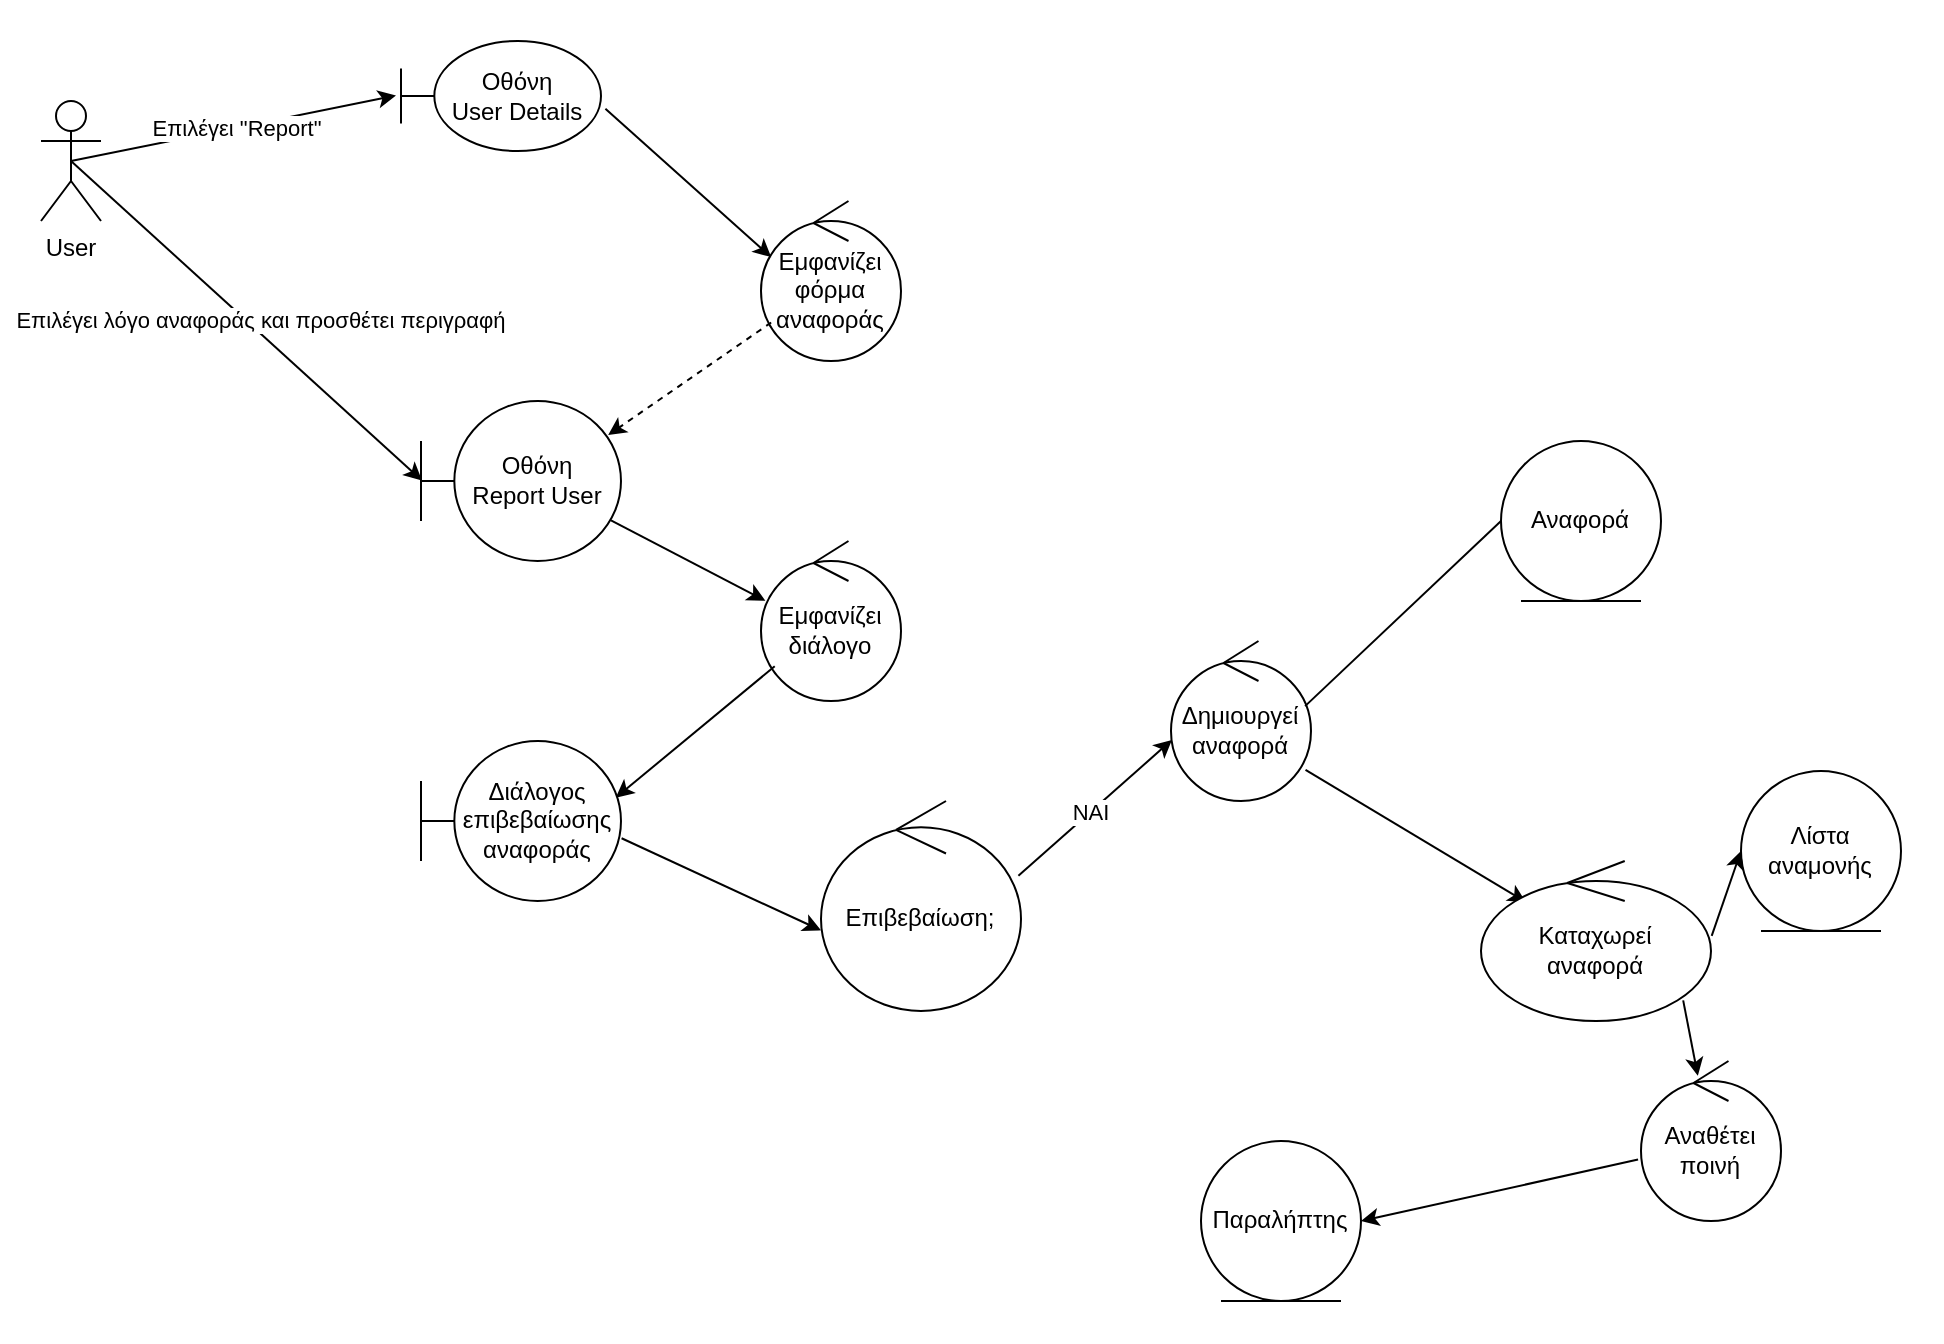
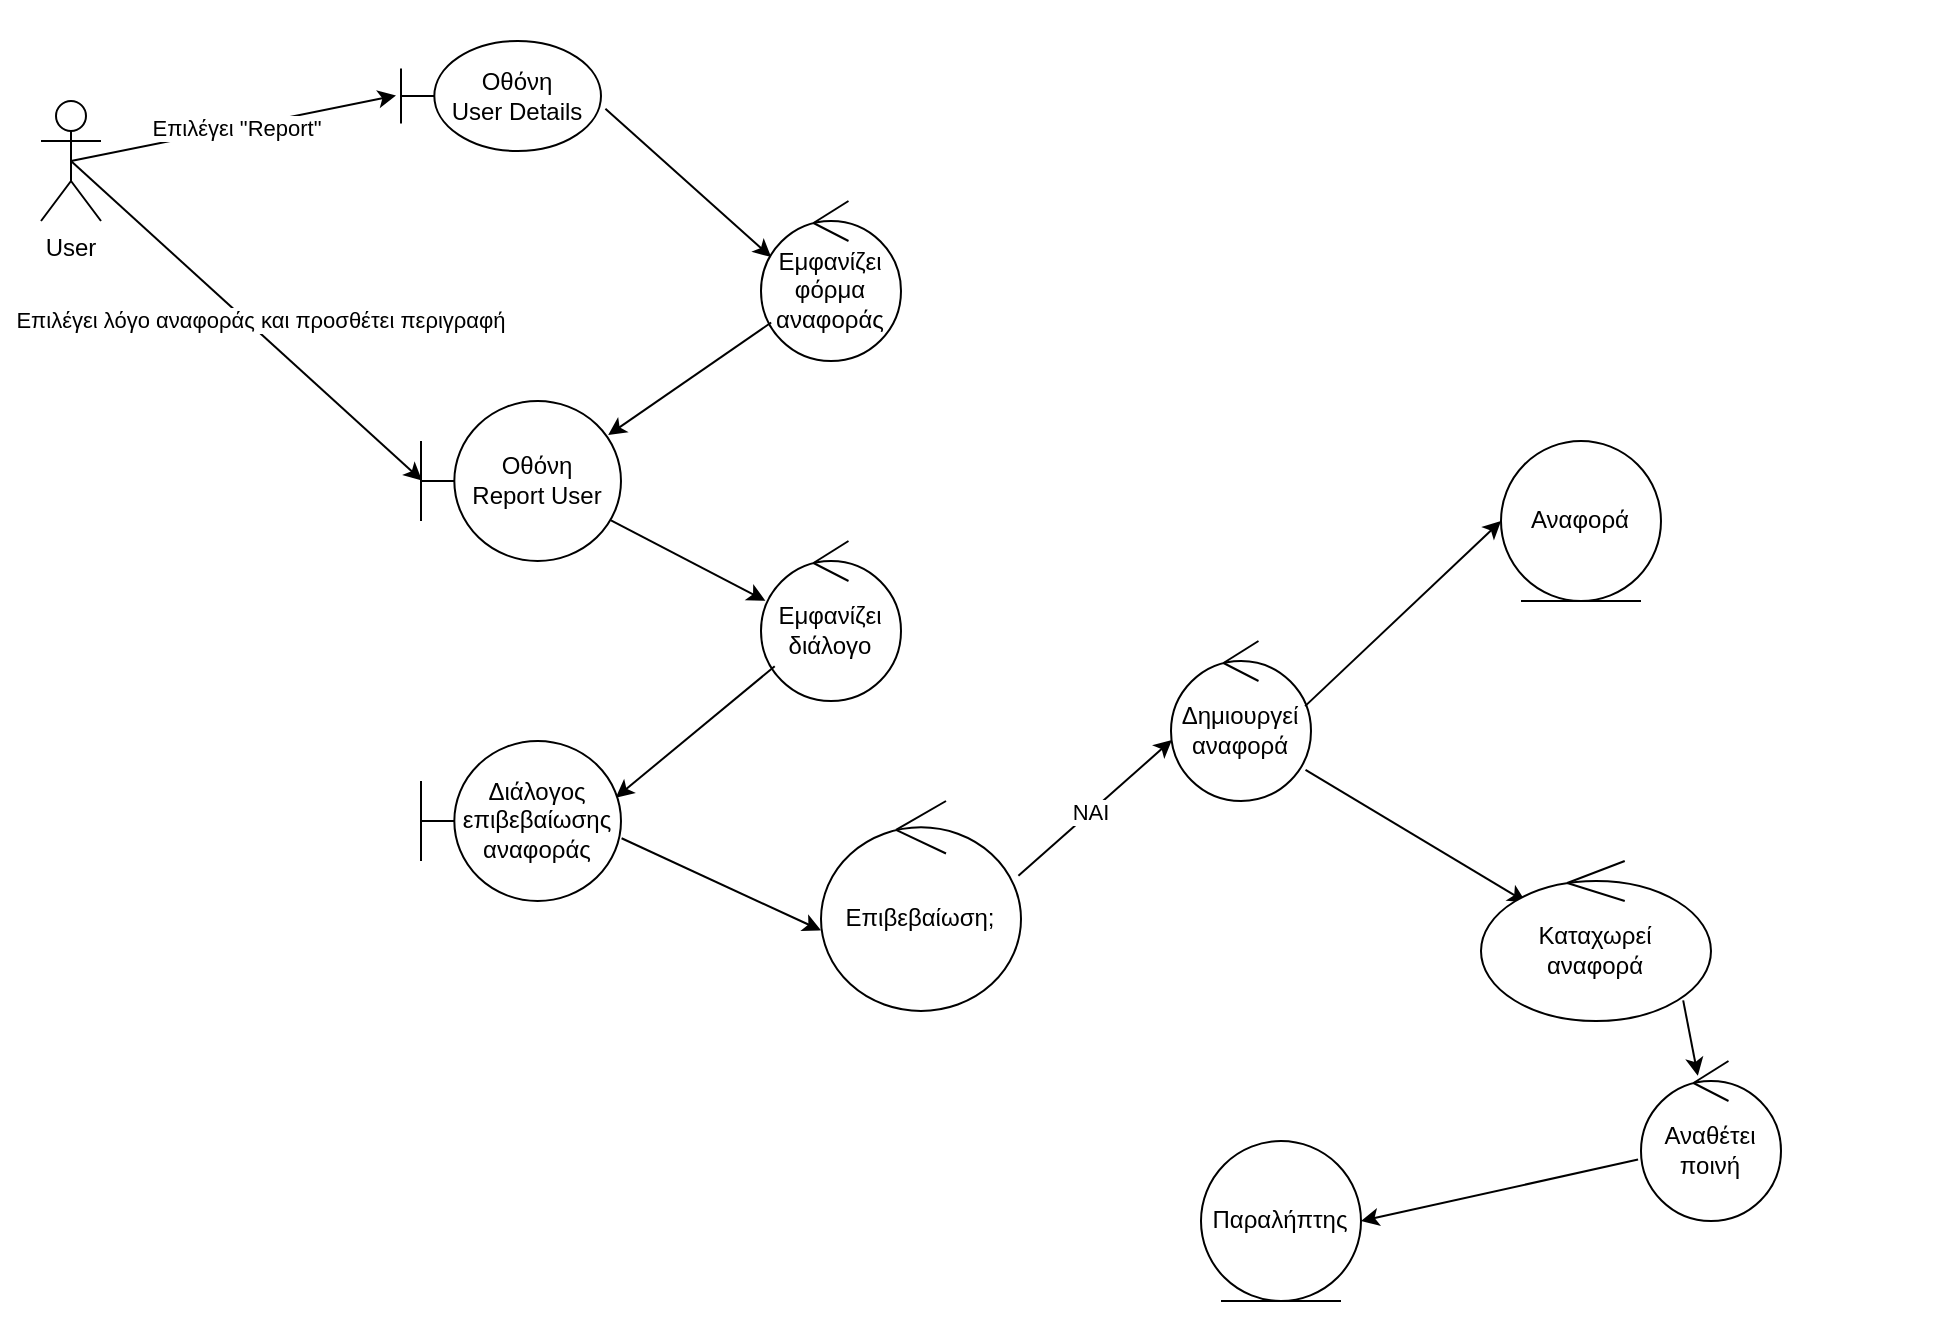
edge "Εμφανίζει φόρμα αναφοράς" -> "Οθόνη Report User": style dashed -> solid
edge "Αναφορά" -- "Δημιουργεί αναφορά": arrowhead none -> classic
node "Λίστα αναμονής": removed
edge "Καταχωρεί αναφορά" -> "Λίστα αναμονής": removed
